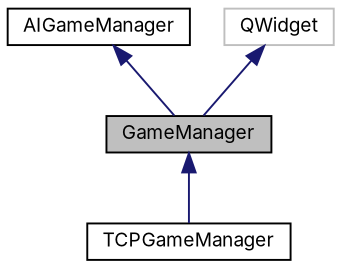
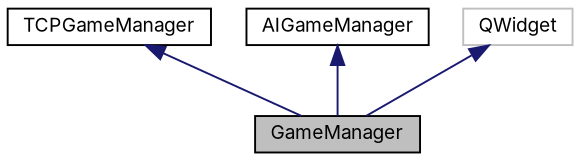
edge "TCPGameManager" -> "GameManager": reversed
